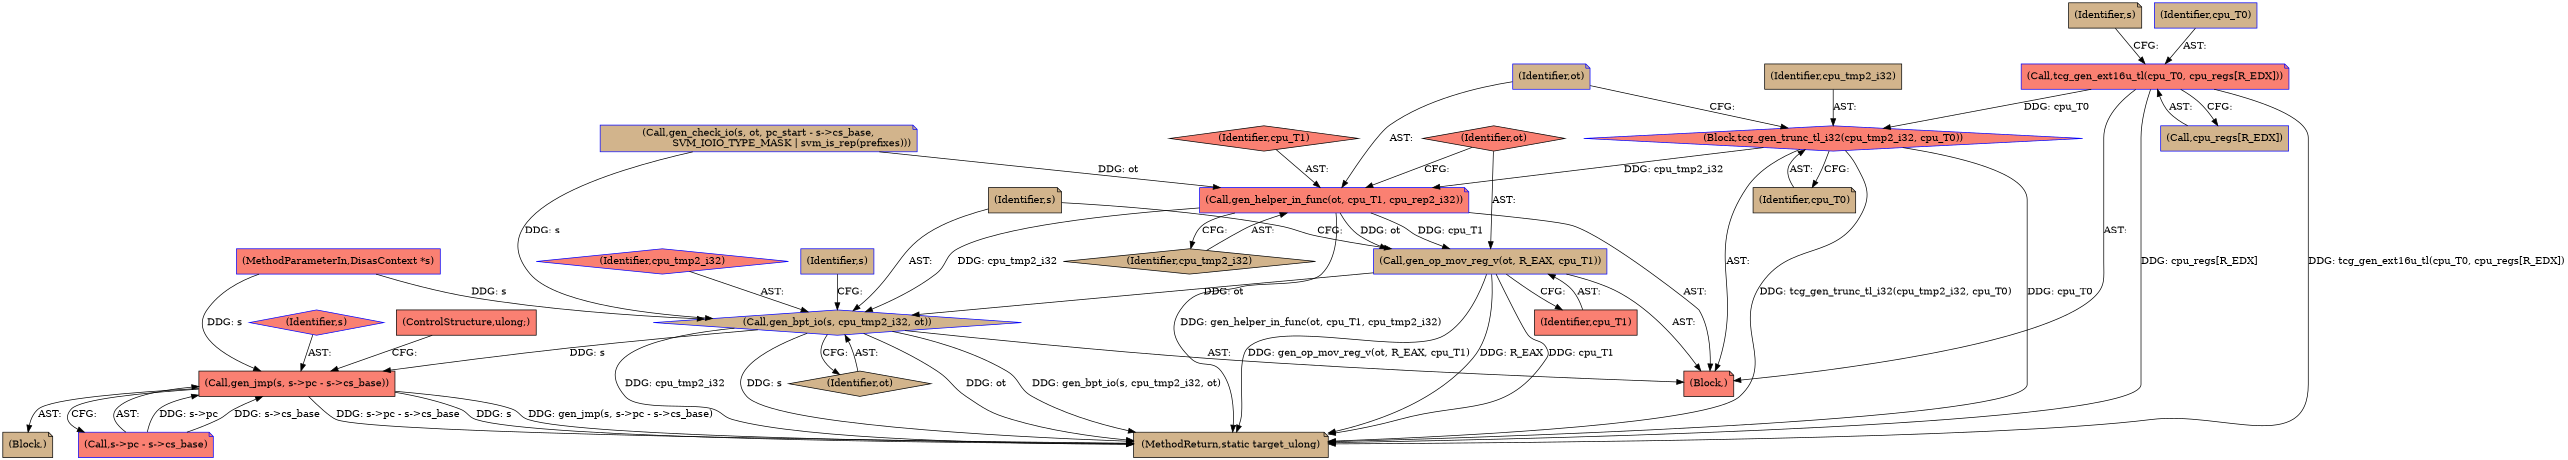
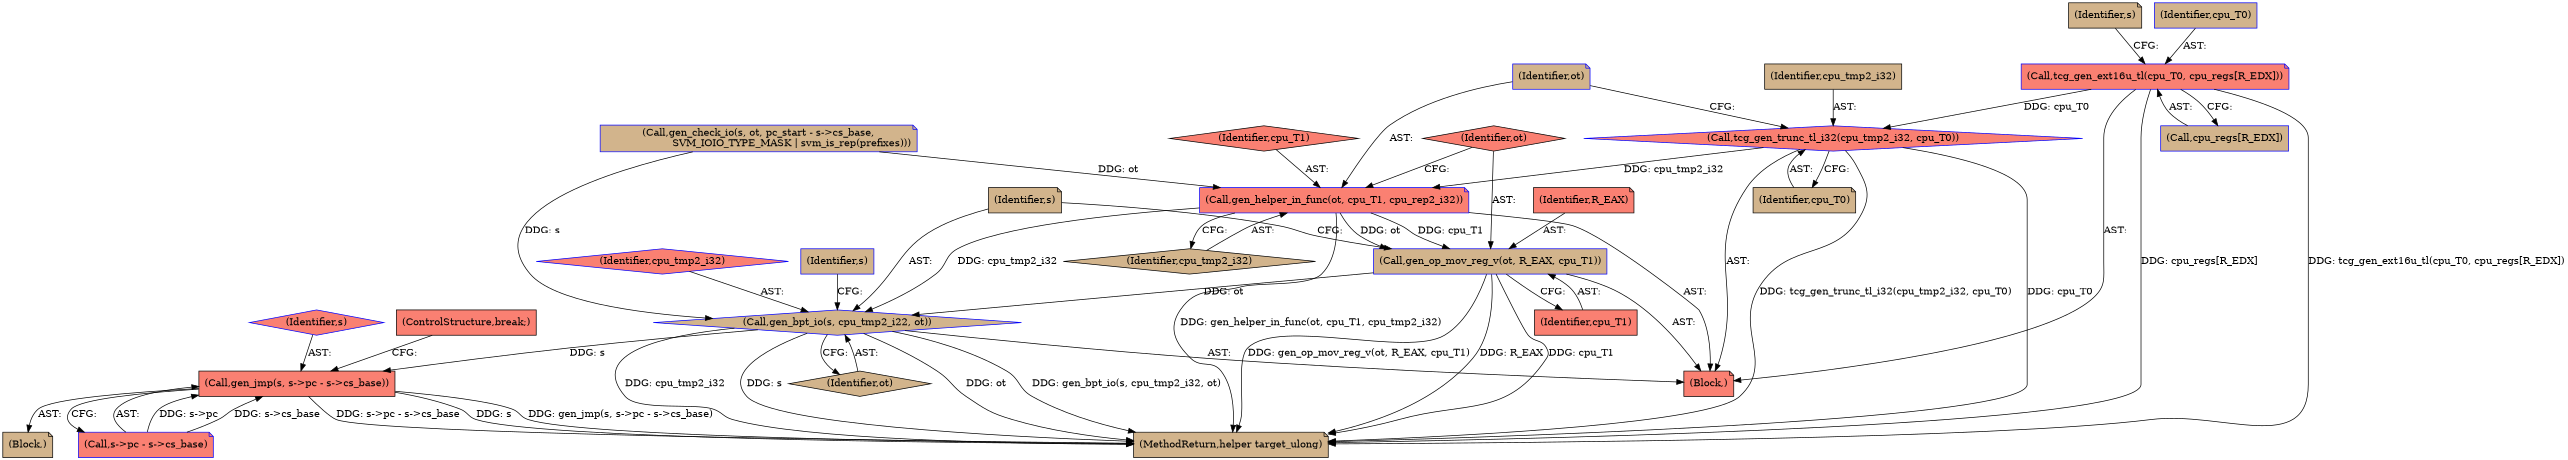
node "(Block,tcg_gen_trunc_tl_i32(cpu_tmp2_i32, cpu_T0))": label "(Block,tcg_gen_trunc_tl_i32(cpu_tmp2_i32, cpu_T0))" -> "(Call,tcg_gen_trunc_tl_i32(cpu_tmp2_i32, cpu_T0))"
node "(Identifier,R_EAX)": added
node "(MethodParameterIn,DisasContext *s)": removed
node "(ControlStructure,ulong;)": label "(ControlStructure,ulong;)" -> "(ControlStructure,break;)"
node "(Call,gen_bpt_io(s, cpu_tmp2_i32, ot))": label "(Call,gen_bpt_io(s, cpu_tmp2_i32, ot))" -> "(Call,gen_bpt_io(s, cpu_tmp2_i22, ot))"
node "(MethodReturn,static target_ulong)": label "(MethodReturn,static target_ulong)" -> "(MethodReturn,helper target_ulong)"
